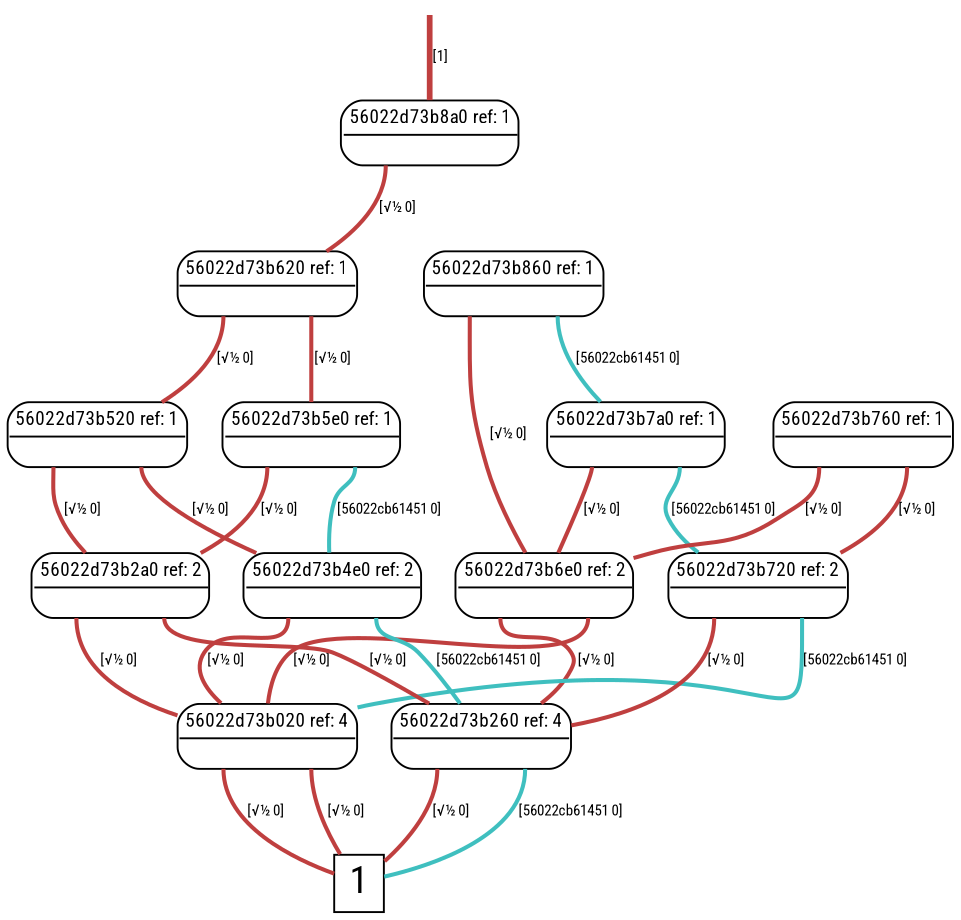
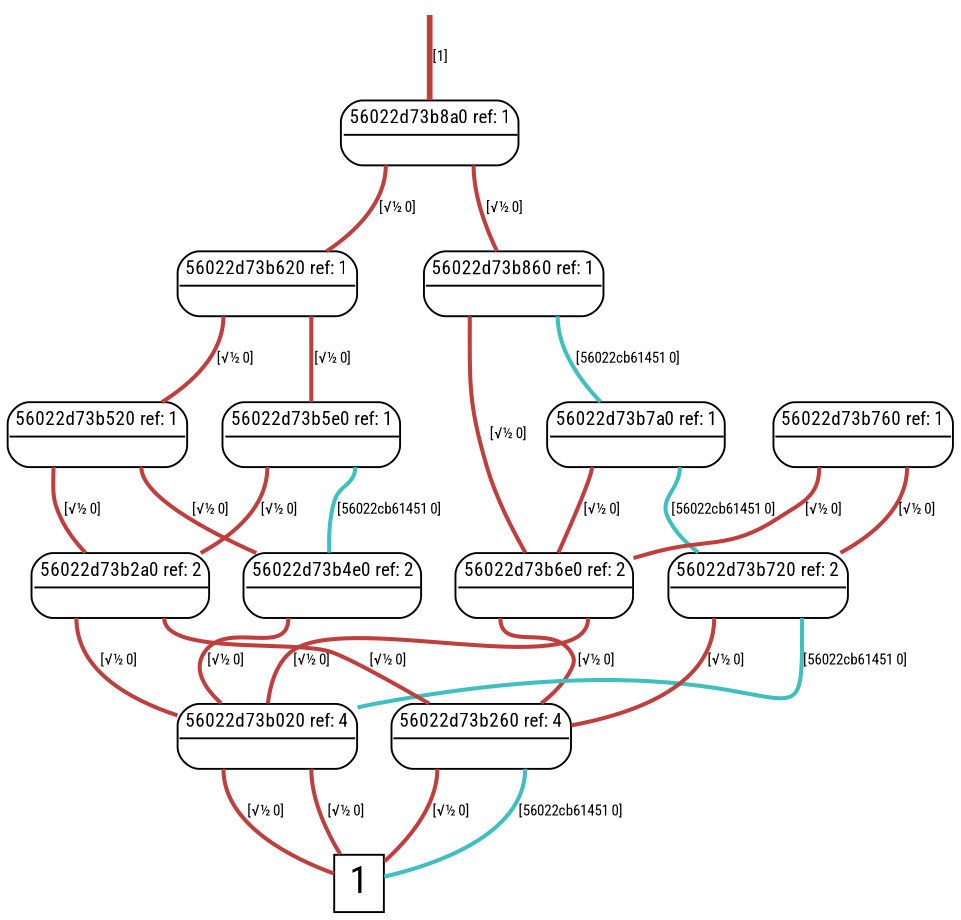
edge "56022d73b8a0 ref: 1" -- "56022d73b860 ref: 1": added, label "[√½ 0]"
edge "56022d73b4e0 ref: 2" -- "56022d73b260 ref: 4": removed, label "[56022cb61451 0]"
